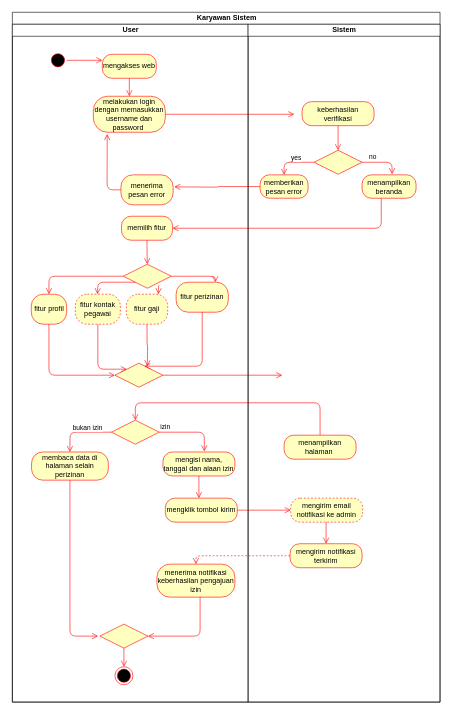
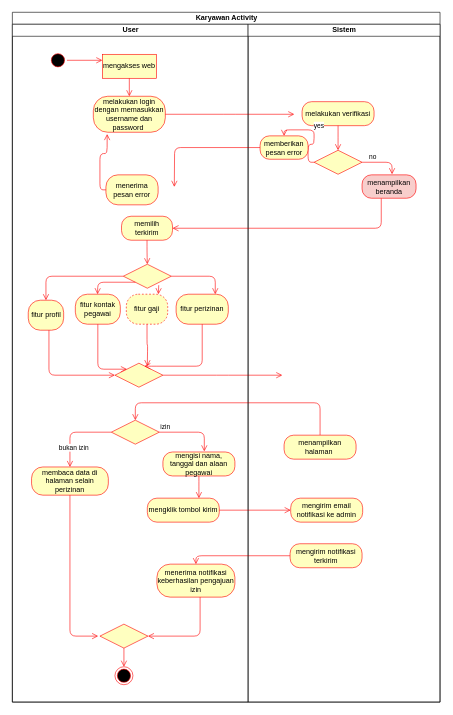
node "Karyawan Sistem": label "Karyawan Sistem" -> "Karyawan Activity"
node "mengakses web": shape rounded rectangle -> rectangle
node "keberhasilan verifikasi": label "keberhasilan verifikasi" -> "melakukan verifikasi"
node "memberikan pesan error": moved (284, 187) -> (284, 148)
node "menampilkan beranda": fillcolor #ffffc0 -> #f8cecc
node "menerima pesan error": moved (147, 190) -> (132, 190)
node "memilih fitur": label "memilih fitur" -> "memilih terkirim"
node "fitur perizinan": moved (202, 297) -> (202, 309)
node "fitur profil": moved (49, 309) -> (46, 315)
node "fitur kontak pegawai": style dashed -> solid
node "mengisi nama, tanggal dan alaan izin": label "mengisi nama, tanggal dan alaan izin" -> "mengisi nama, tanggal dan alaan pegawai"
node "membaca data di halaman selain perizinan": moved (70, 466) -> (70, 481)
node "mengklik tombol kirim": moved (201, 510) -> (183, 510)
node "mengirim email notifikasi ke admin": style dashed -> solid
edge "mengirim email notifikasi ke admin" -> "mengirim notifikasi terkirim": removed
edge "mengirim notifikasi terkirim" -> "menerima notifikasi keberhasilan pengajuan izin": style dashed -> solid
